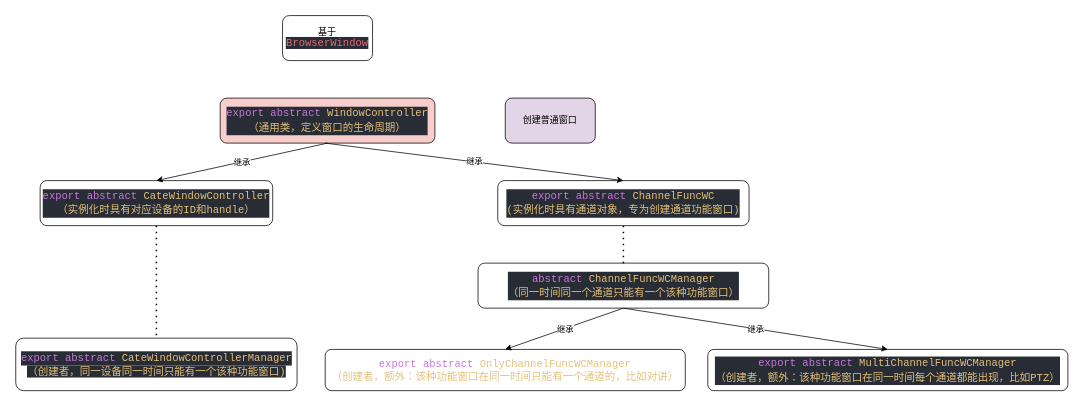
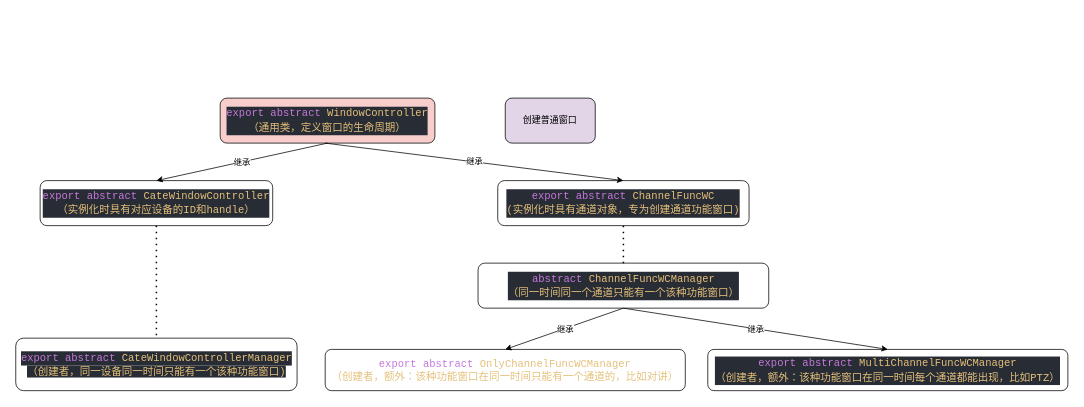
node "基于BrowserWindow": removed
